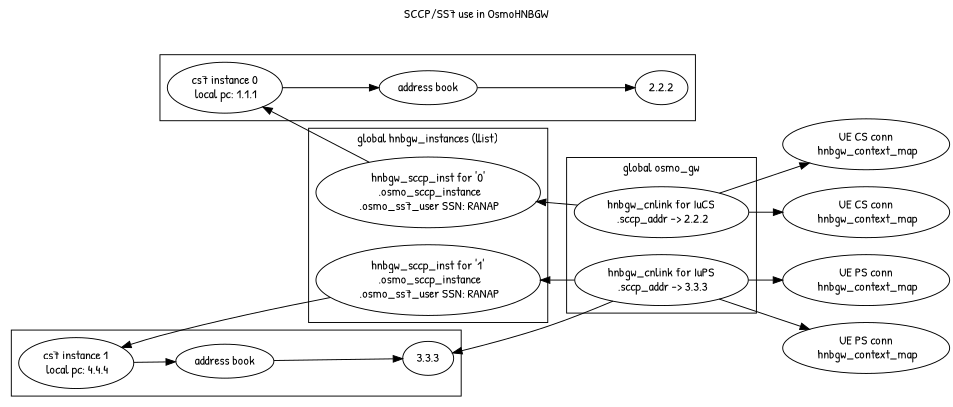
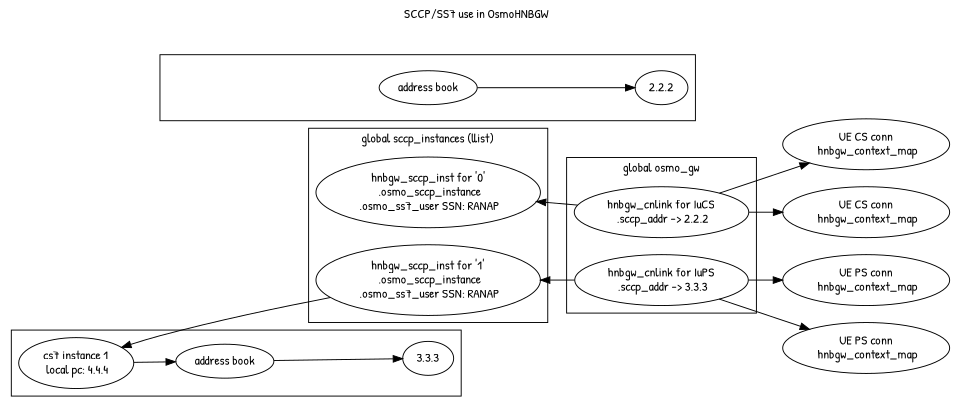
node "cs7 instance 0 local pc: 1.1.1": removed
cluster "global hnbgw_instances (llist)": label "global hnbgw_instances (llist)" -> "global sccp_instances (llist)"
edge "hnbgw_cnlink for IuPS .sccp_addr -> 3.3.3" -> "3.3.3": removed
